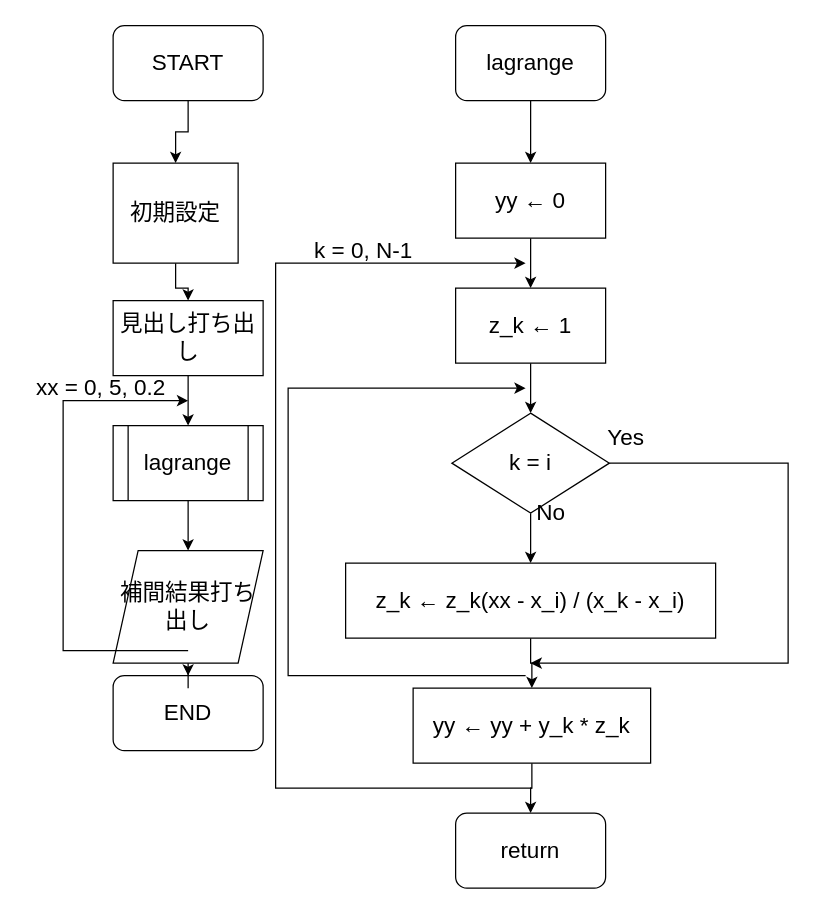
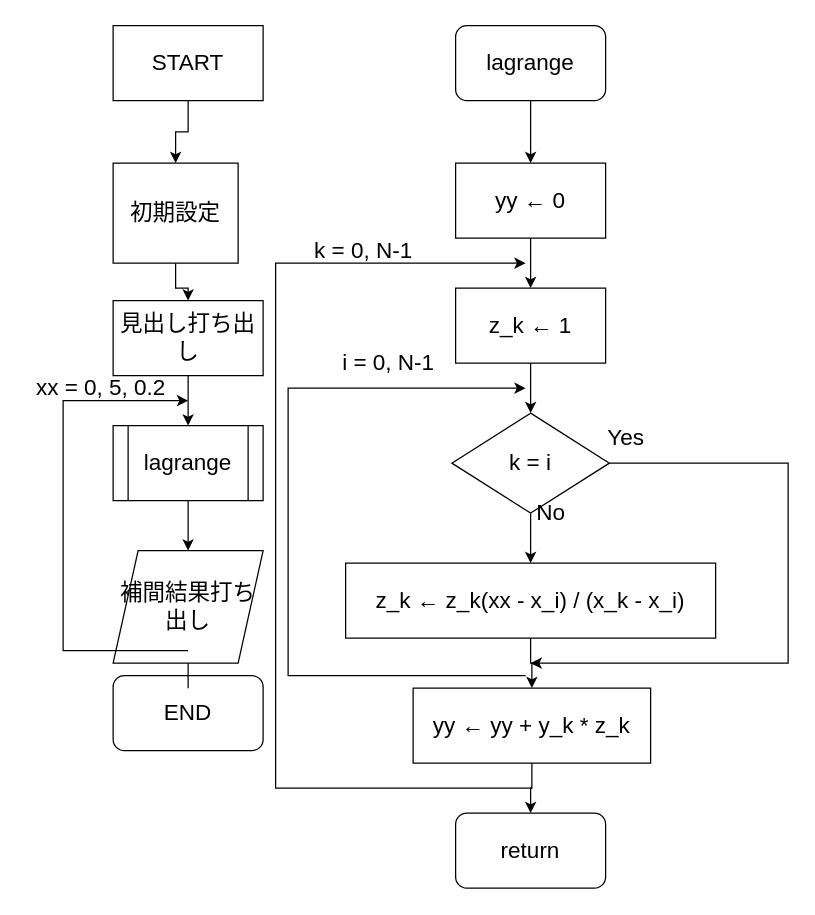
node "START": shape rounded rectangle -> rectangle
node "i = 0, N-1": added
edge "補間結果打ち出し" -> "END": arrowhead classic -> none
